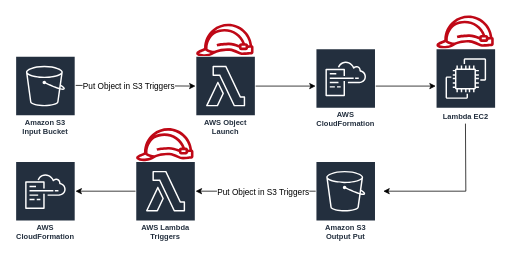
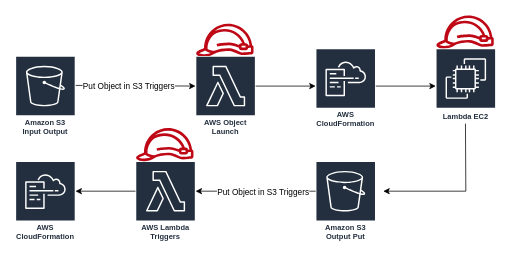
node "Amazon S3 Input Bucket": label "Amazon S3 Input Bucket" -> "Amazon S3 Input Output"
